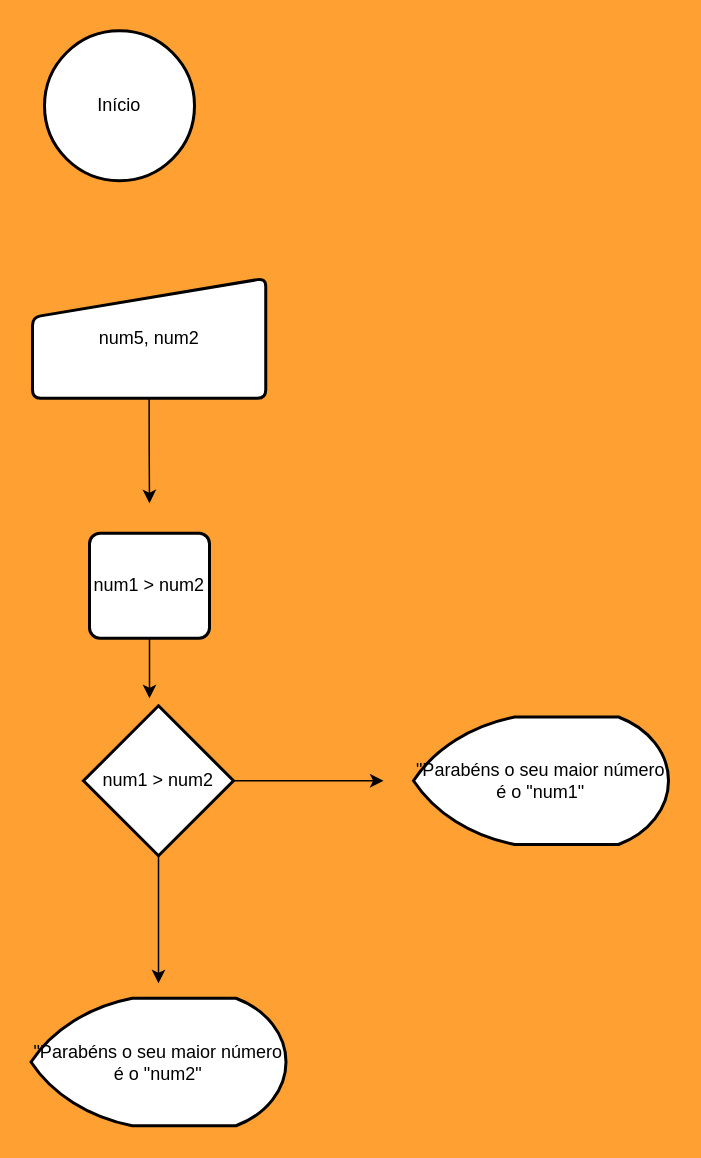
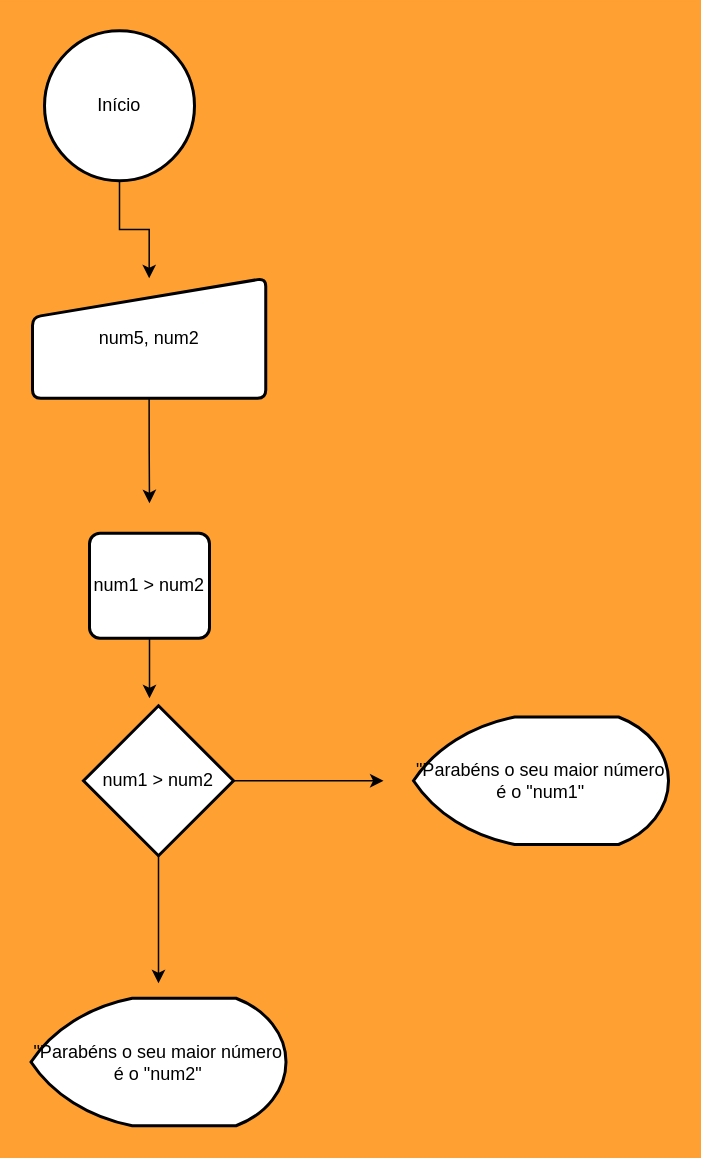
edge "Início" -> "num5, num2": added
